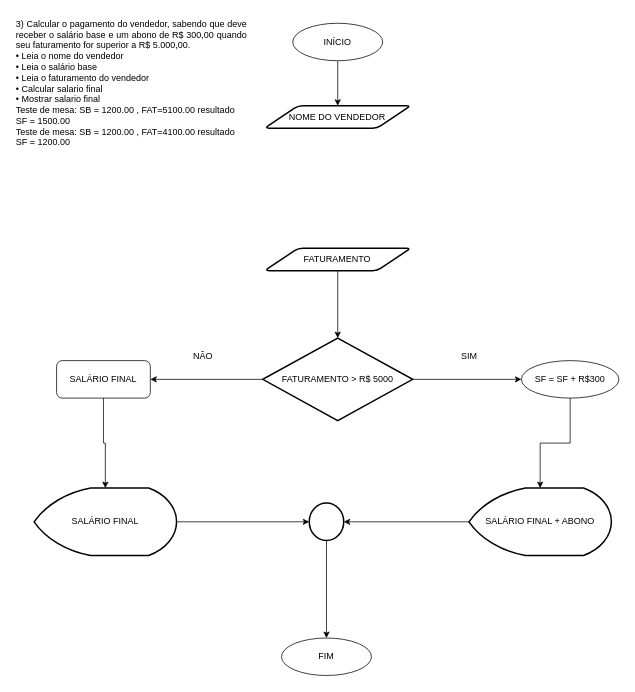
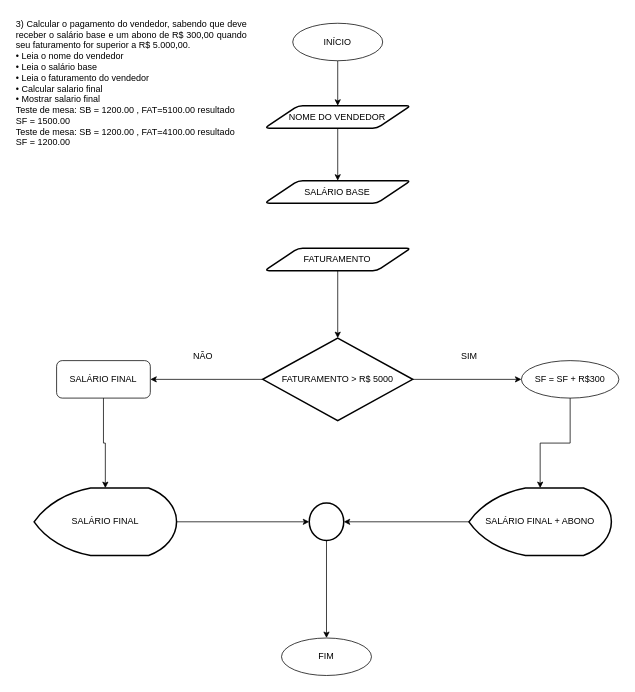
edge "NOME DO VENDEDOR" -> "SALÁRIO BASE": added
node "SALÁRIO BASE": added
